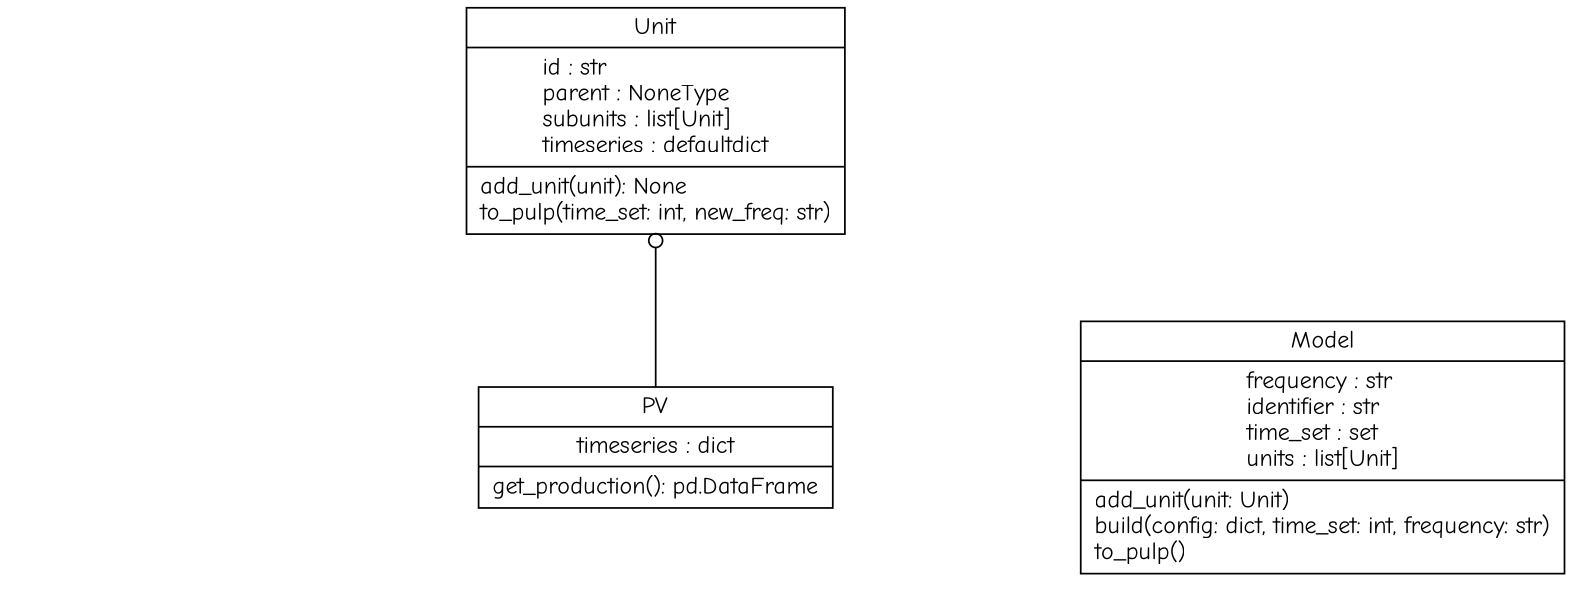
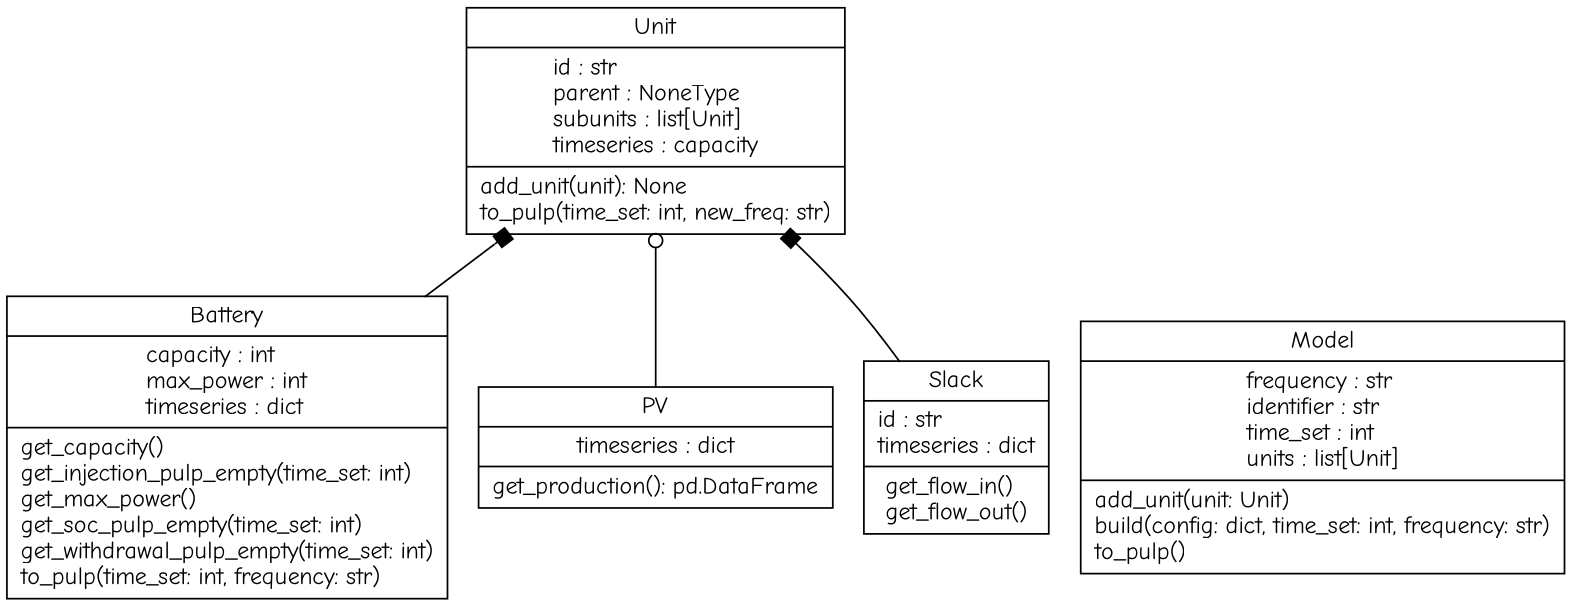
node "Unit": text "timeseries : defaultdict" -> "timeseries : capacity"
node "Model": text "time_set : set" -> "time_set : int"
node "Battery": added
node "Slack": added
